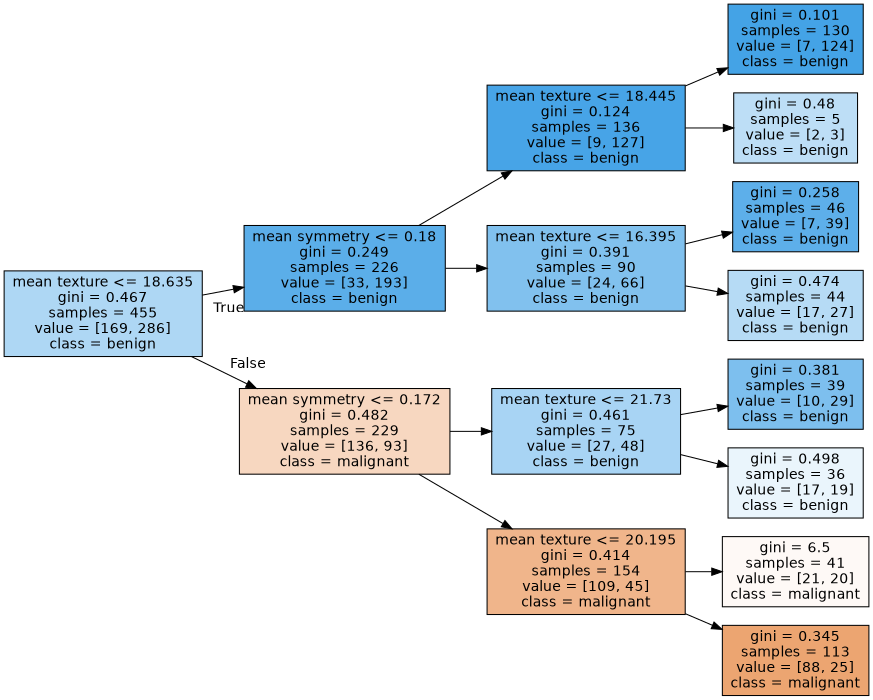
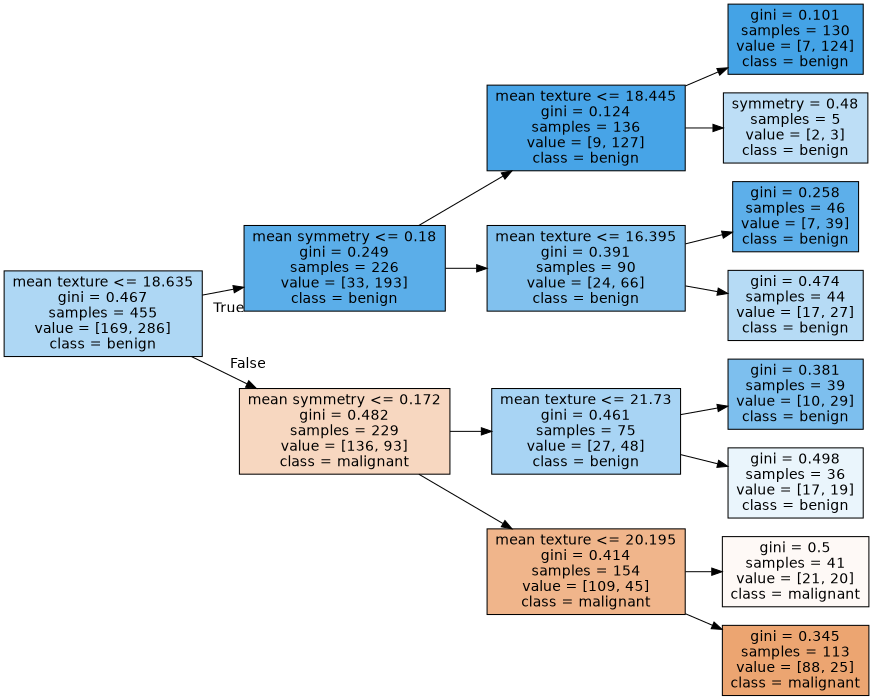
node "gini = 0.48 samples = 5 value = [2, 3] class = benign": label "gini = 0.48 samples = 5 value = [2, 3] class = benign" -> "symmetry = 0.48 samples = 5 value = [2, 3] class = benign"
node "gini = 6.5 samples = 41 value = [21, 20] class = malignant": label "gini = 6.5 samples = 41 value = [21, 20] class = malignant" -> "gini = 0.5 samples = 41 value = [21, 20] class = malignant"
